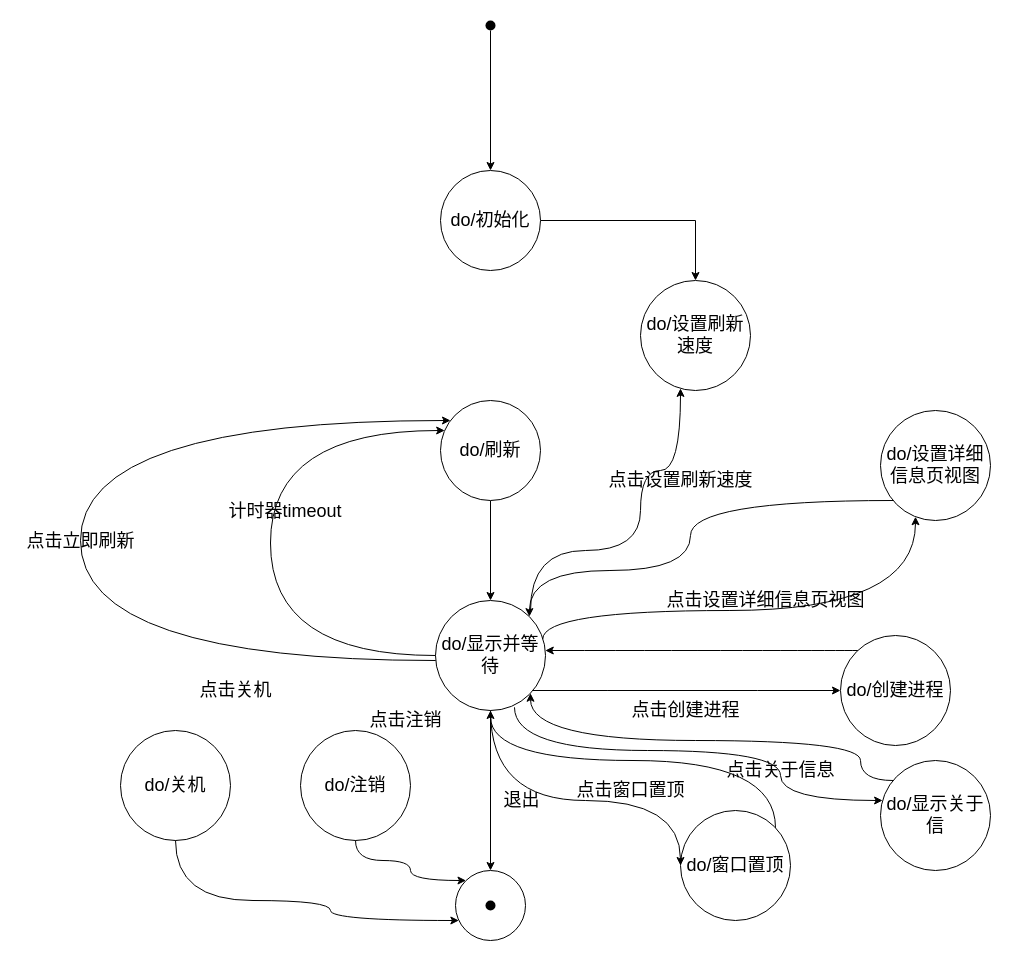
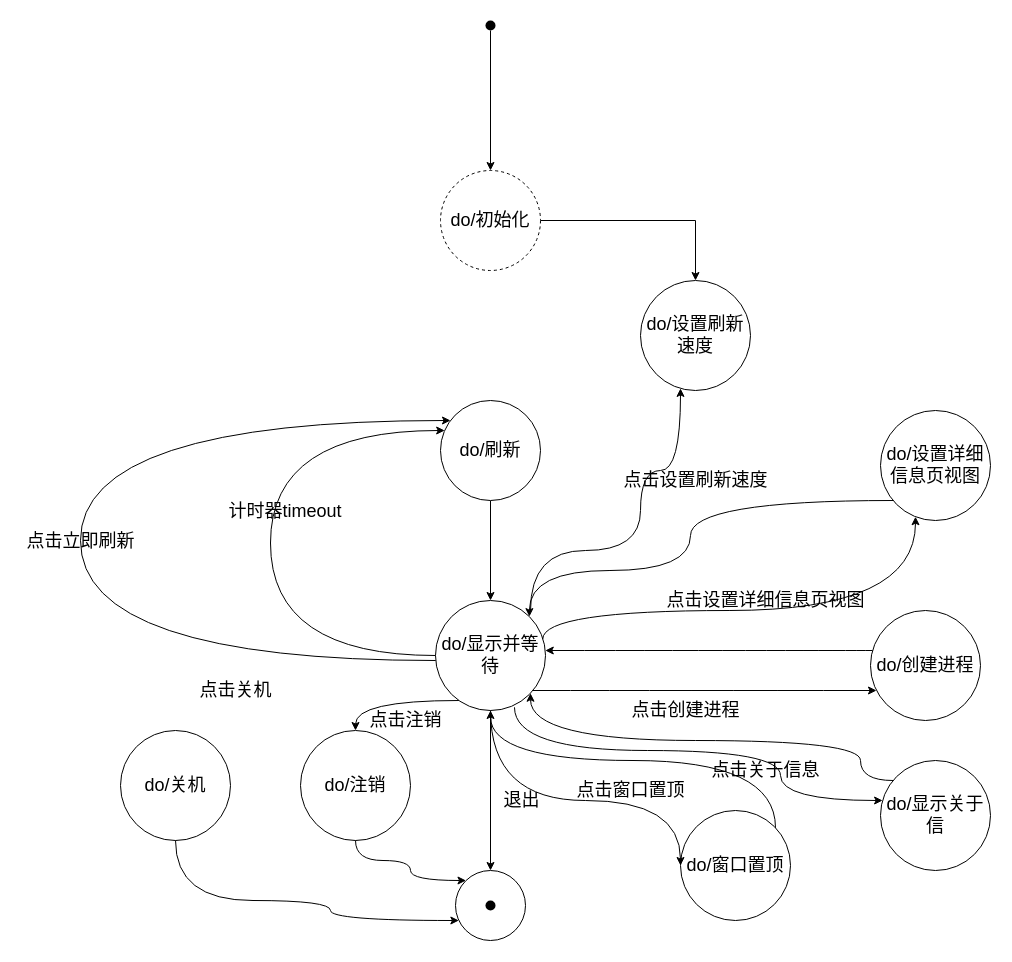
node "do/初始化": style solid -> dashed
node "点击设置刷新速度": moved (681, 481) -> (696, 481)
node "do/创建进程": moved (896, 691) -> (926, 666)
edge "do/显示并等待" -> "do/注销": added
node "点击关于信息": moved (781, 771) -> (766, 771)
